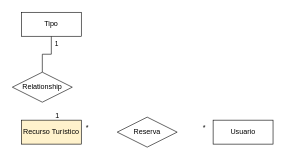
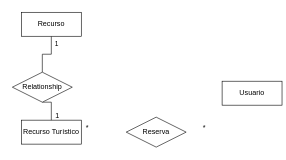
node "Tipo": label "Tipo" -> "Recurso"
edge "Relationship" -- "Recurso Turístico": added
node "Recurso Turístico": fillcolor #fff2cc -> #ffffff
node "Reserva": moved (147, 132) -> (156, 132)
node "Usuario": moved (243, 132) -> (252, 93)
